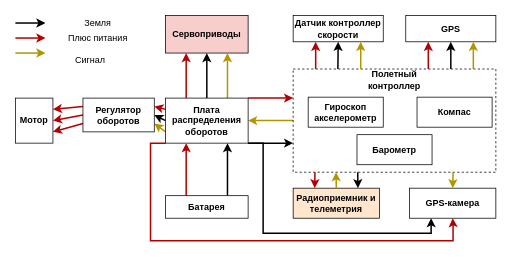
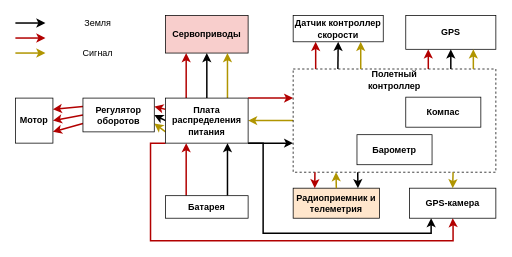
node "GPS": size 90x26 -> 90x34
node "Плюс питания": removed
node "Сигнал": moved (90, 60) -> (98, 53)
node "Гироскоп акселерометр": removed
node "Компас": moved (454, 112) -> (443, 112)
node "Плата распределения оборотов": label "Плата распределения оборотов" -> "Плата распределения питания"
